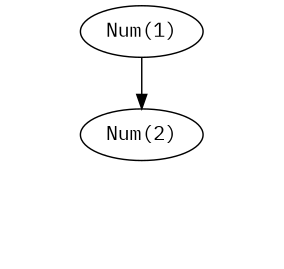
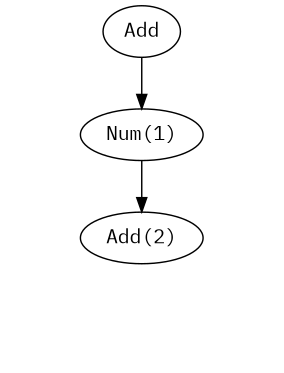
node "Add": added
node "Num(2)": label "Num(2)" -> "Add(2)"
